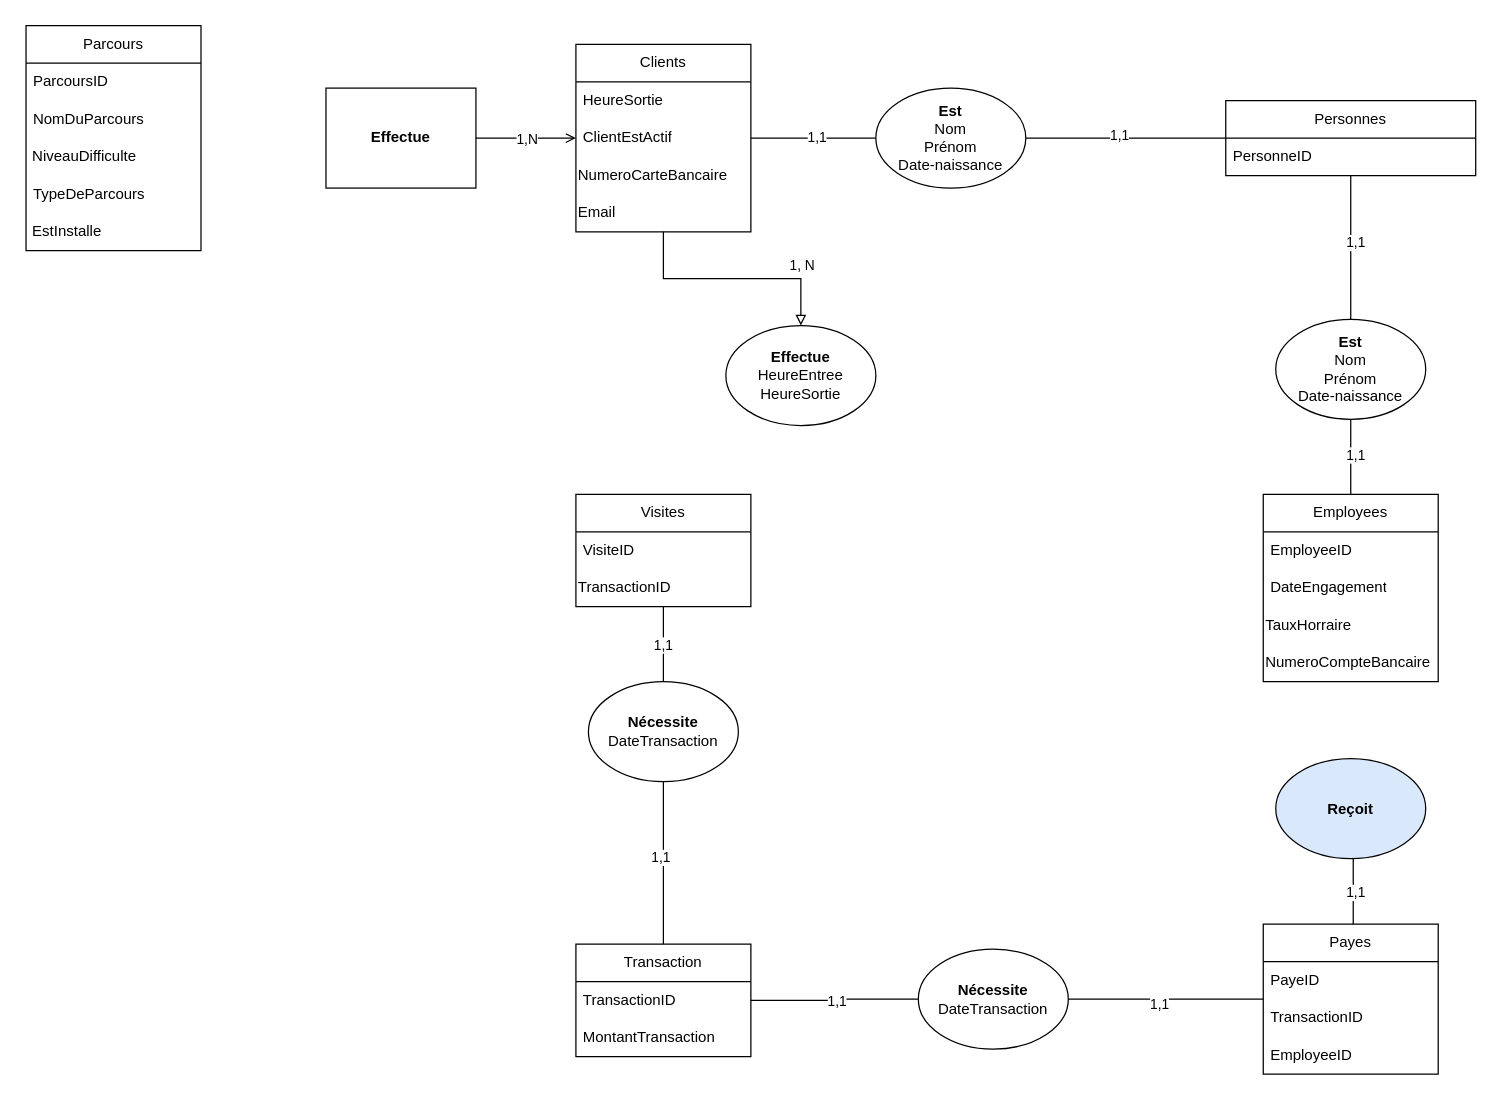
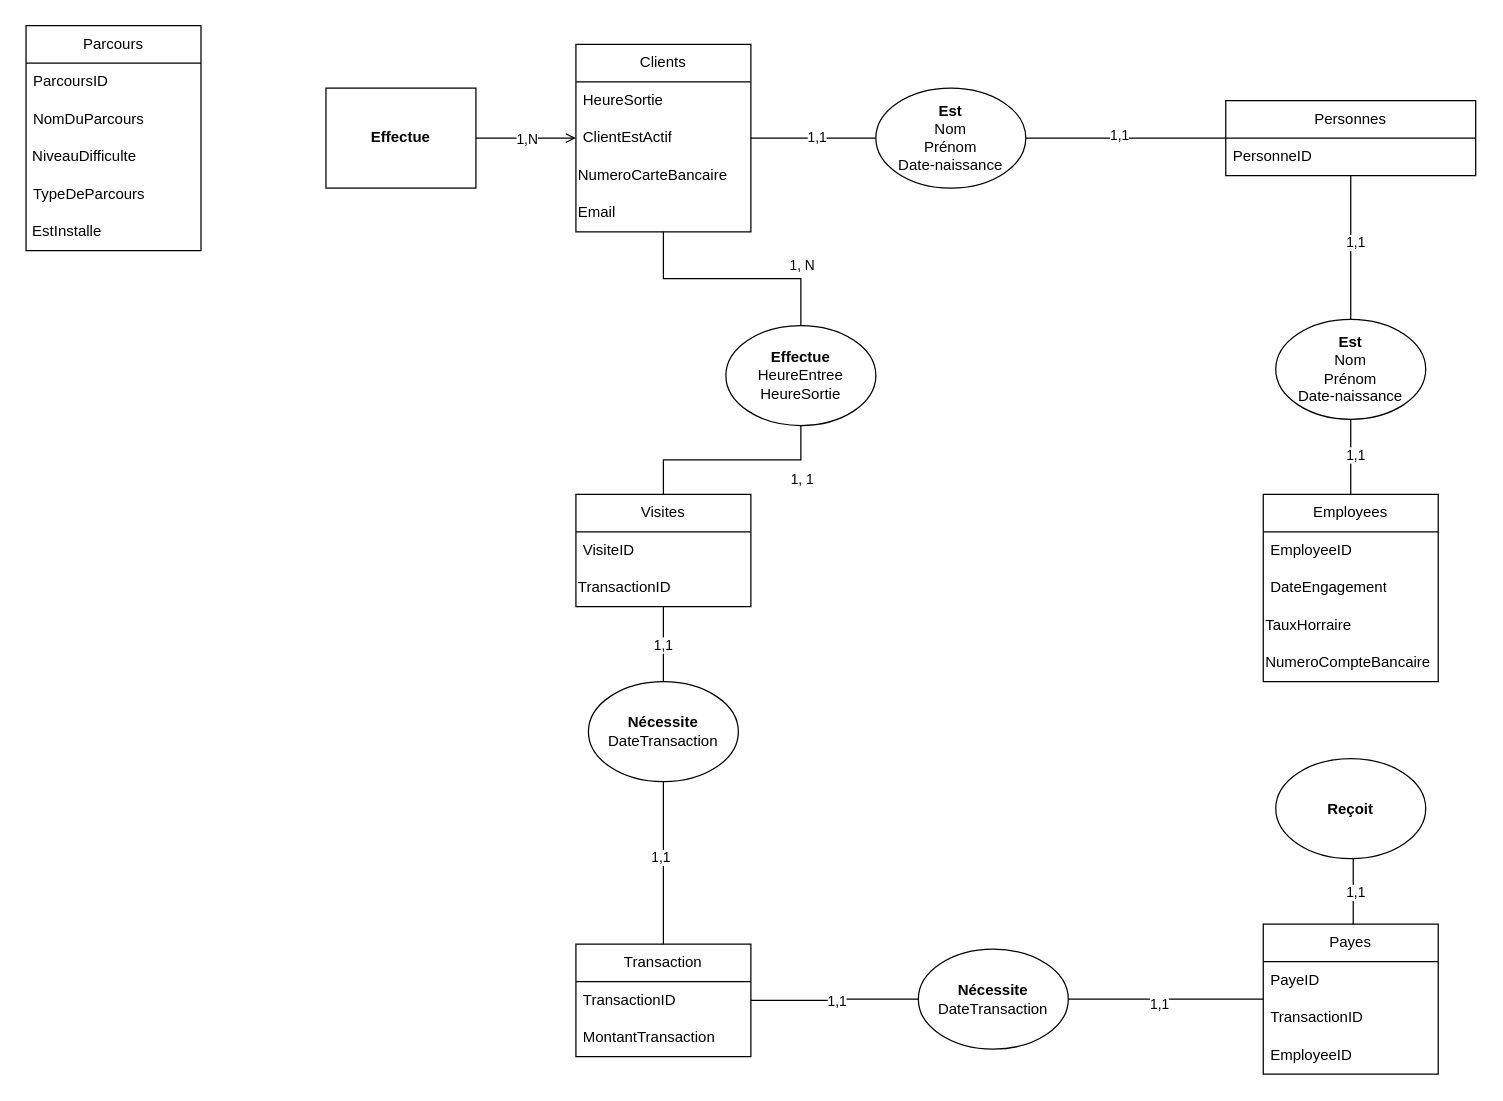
edge "Clients" -> "Effectue HeureEntree HeureSortie": arrowhead block -> none
edge "Effectue HeureEntree HeureSortie" -- "Visites": added, label "1, 1"
node "Reçoit": fillcolor #dae8fc -> #ffffff
